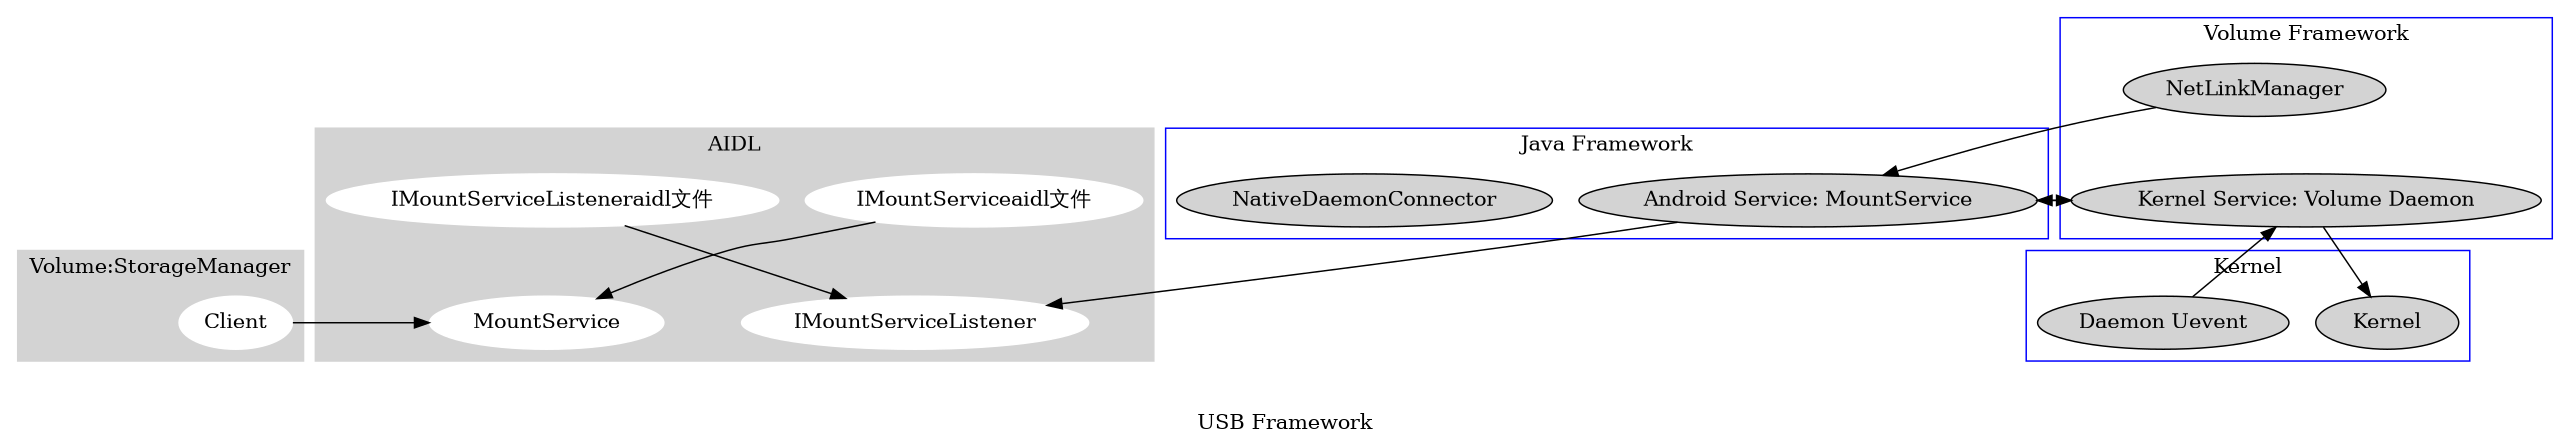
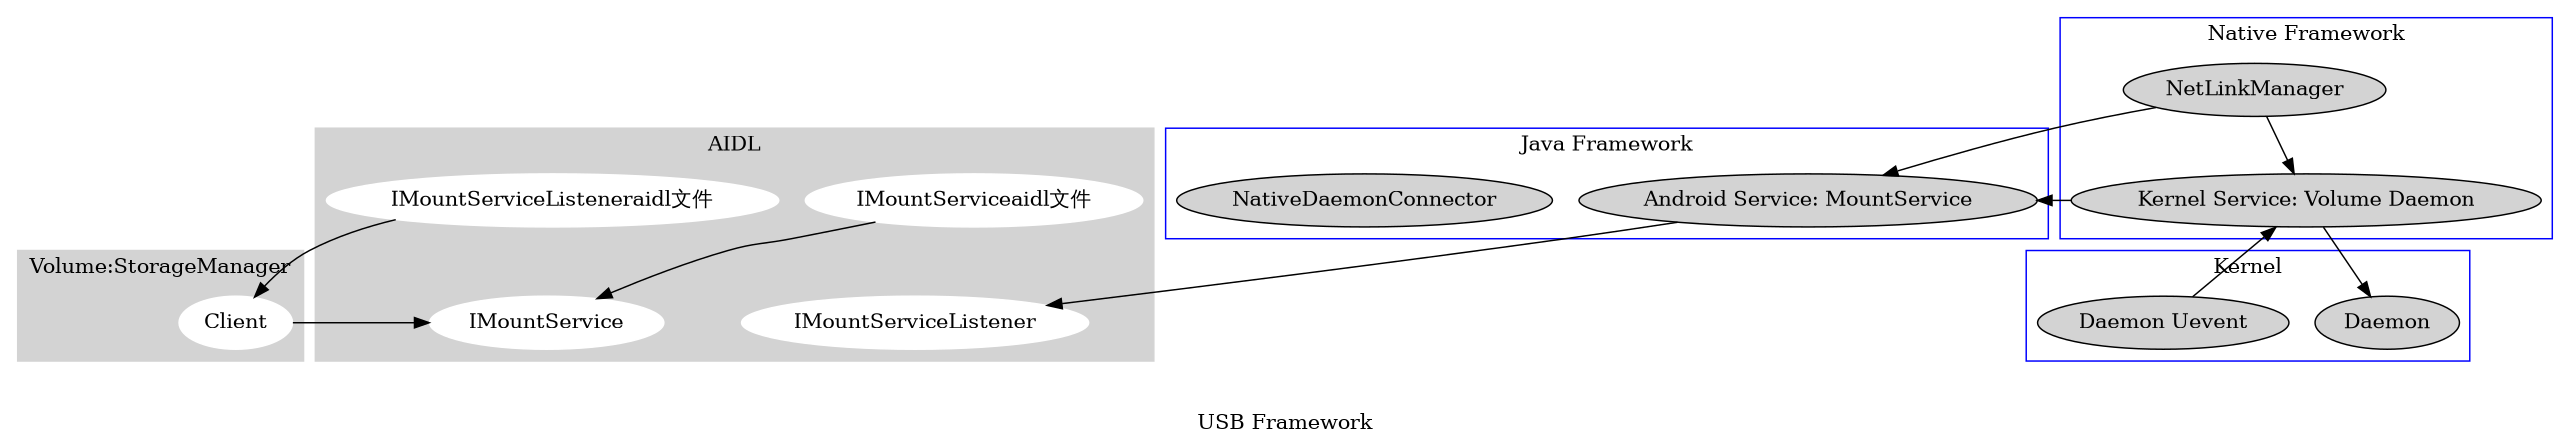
cluster "Volume Framework": label "Volume Framework" -> "Native Framework"
edge "Android Service: MountService" -> "Kernel Service: Volume Daemon": now "NetLinkManager" -> "Kernel Service: Volume Daemon"
edge "IMountServiceListeneraidl文件" -> "IMountServiceListener": now "IMountServiceListeneraidl文件" -> "Client"
node "MountService": label "MountService" -> "IMountService"
node "Kernel": label "Kernel" -> "Daemon"
